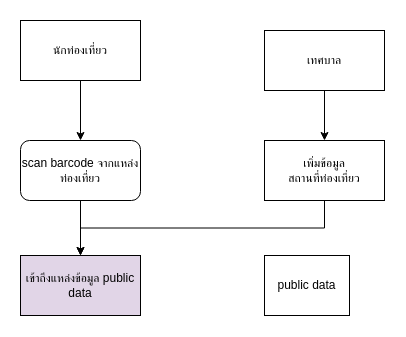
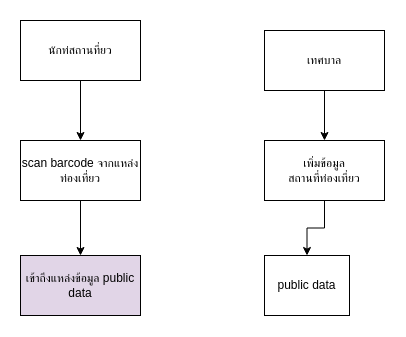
node "นักท่องเที่ยว": label "นักท่องเที่ยว" -> "นักท่สถานที่ยว"
node "scan barcode จากแหล่งท่องเที่ยว": shape rounded rectangle -> rectangle
edge "เพิ่มข้อมูล สถานที่ท่องเที่ยว" -> "เข้าถึงแหล่งข้อมูล public data": now "เพิ่มข้อมูล สถานที่ท่องเที่ยว" -> "public data"
